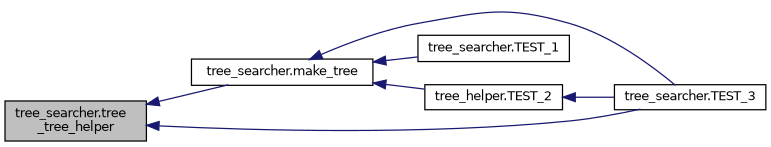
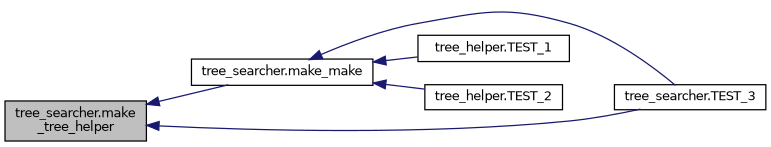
node "tree_searcher.TEST_1": label "tree_searcher.TEST_1" -> "tree_helper.TEST_1"
node "tree_searcher.make_tree": label "tree_searcher.make_tree" -> "tree_searcher.make_make"
edge "tree_searcher.TEST_3" -> "tree_helper.TEST_2": removed
node "tree_searcher.tree _tree_helper": label "tree_searcher.tree _tree_helper" -> "tree_searcher.make _tree_helper"
